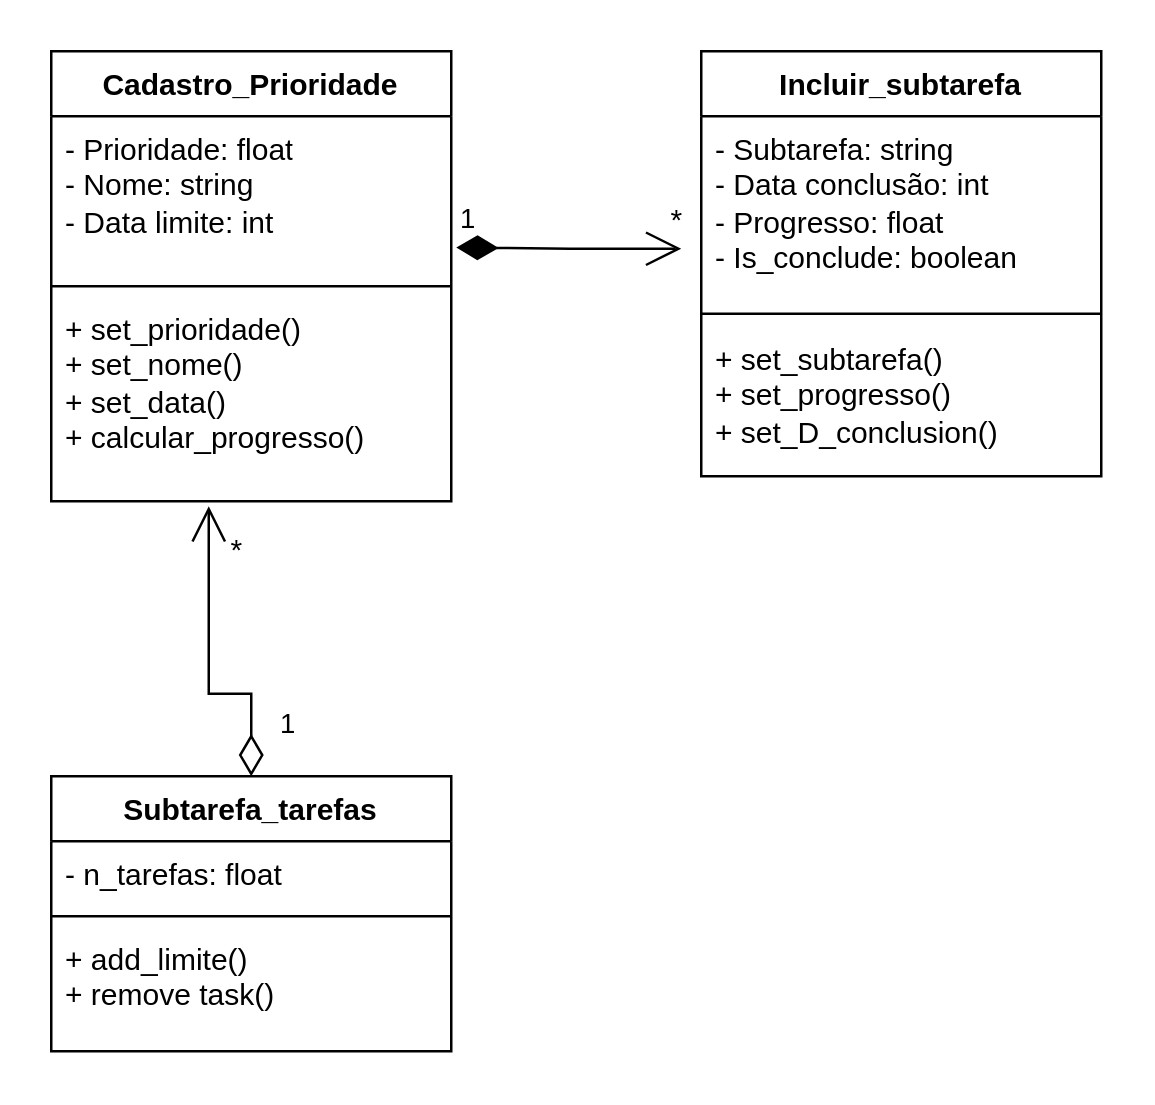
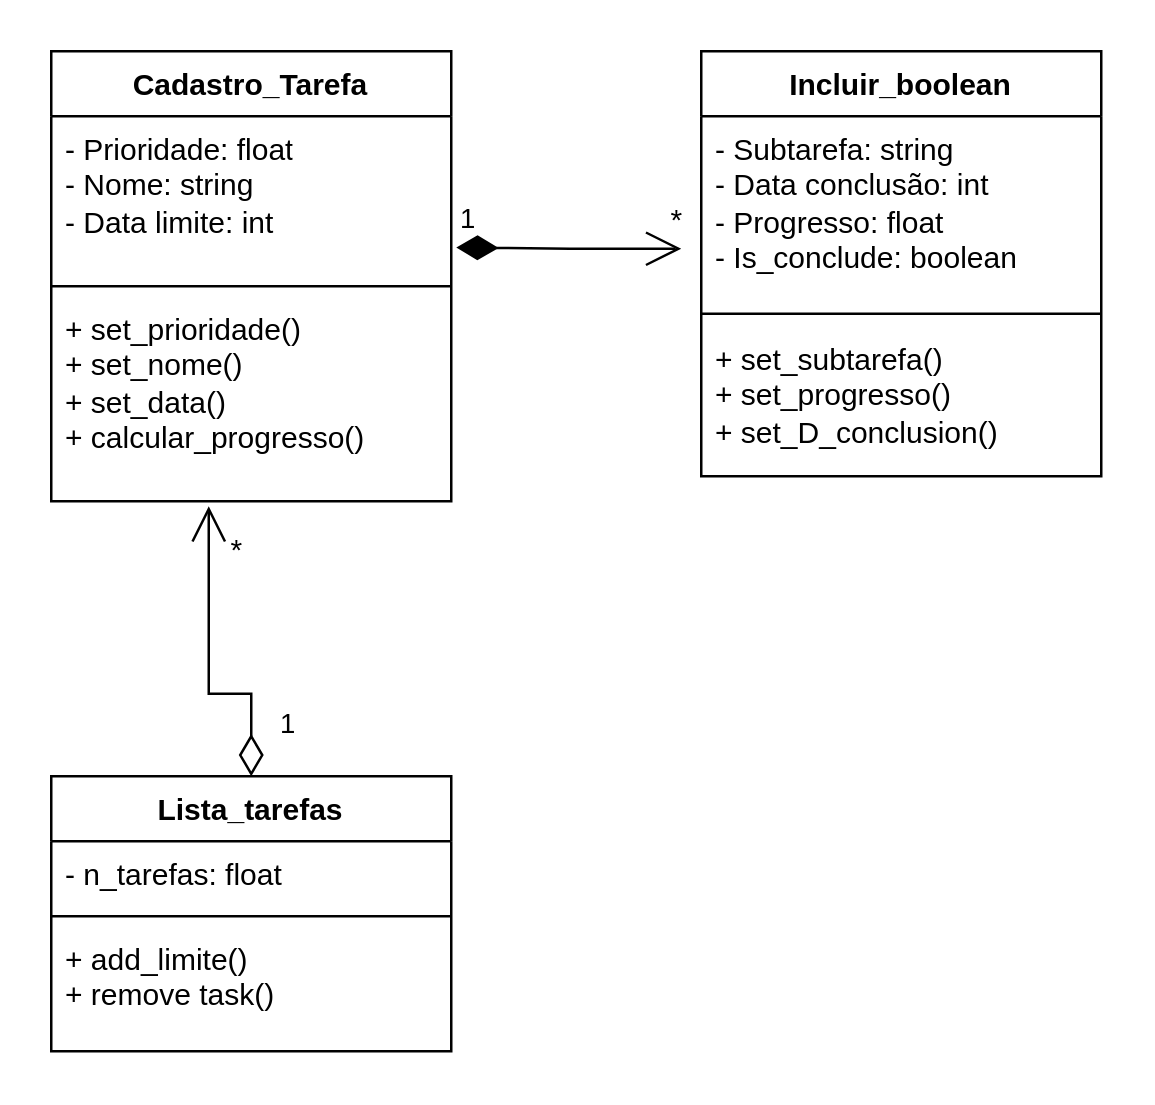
node "Cadastro_Prioridade": label "Cadastro_Prioridade" -> "Cadastro_Tarefa"
node "Incluir_subtarefa": label "Incluir_subtarefa" -> "Incluir_boolean"
node "Subtarefa_tarefas": label "Subtarefa_tarefas" -> "Lista_tarefas"
